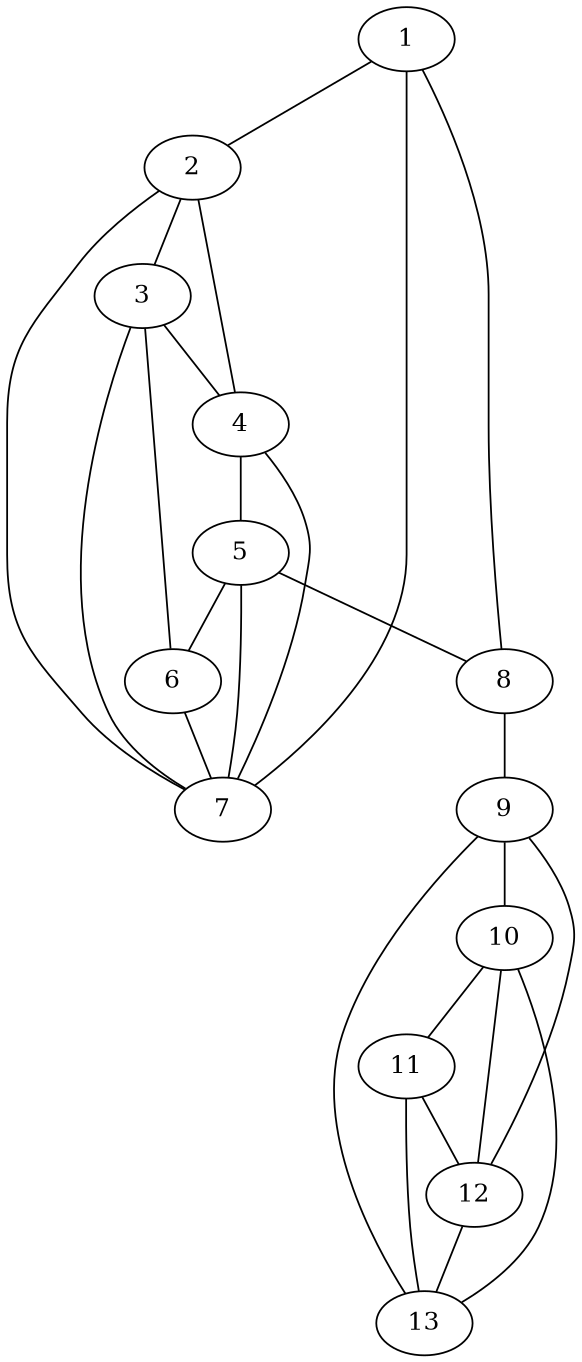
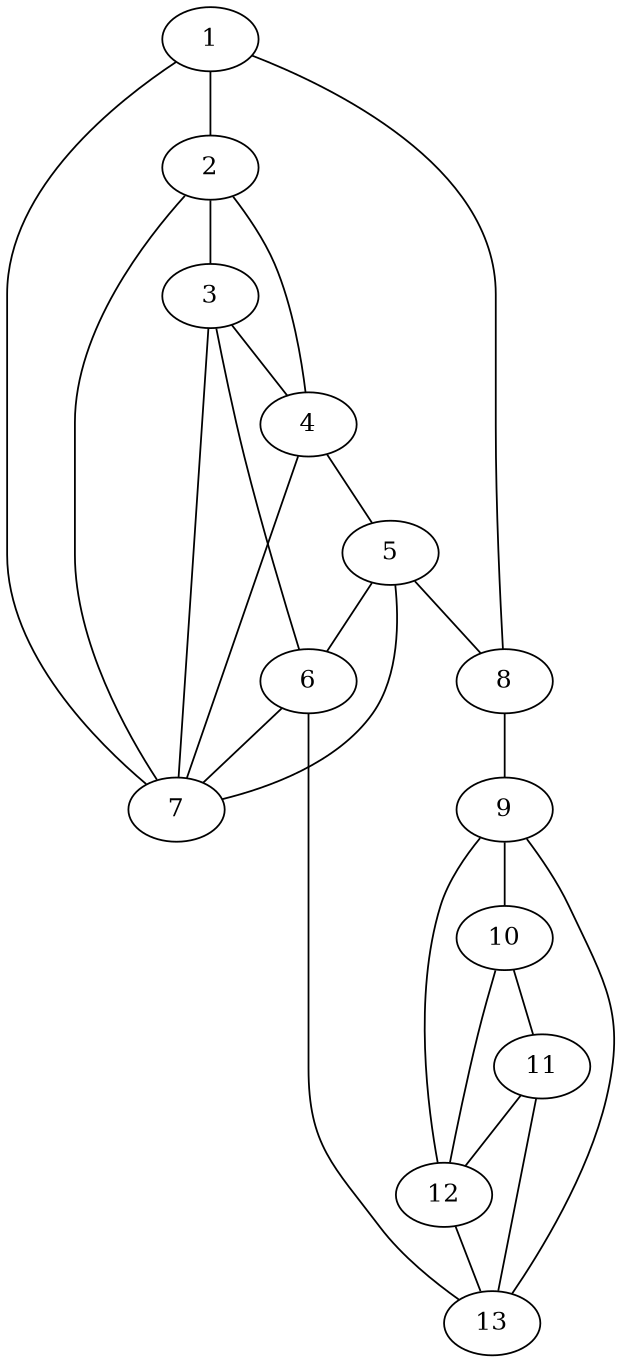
edge "10" -- "13": now "6" -- "13"
